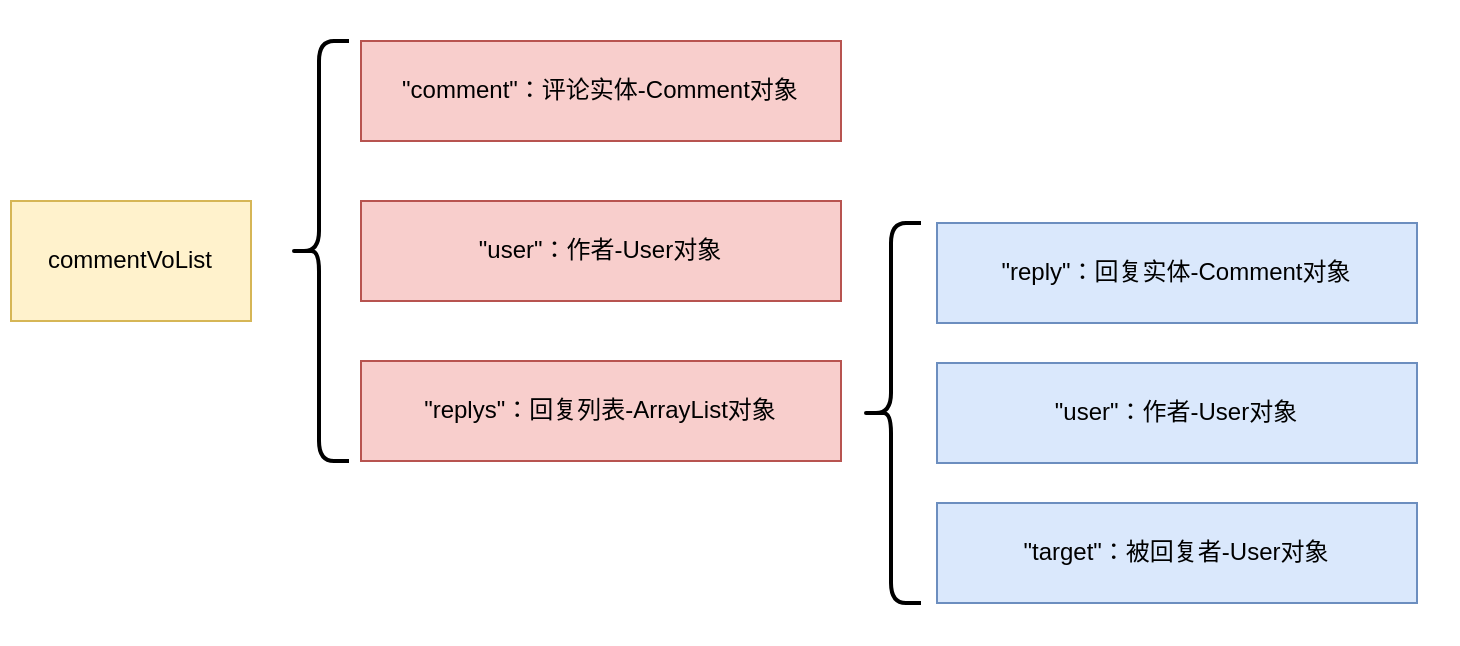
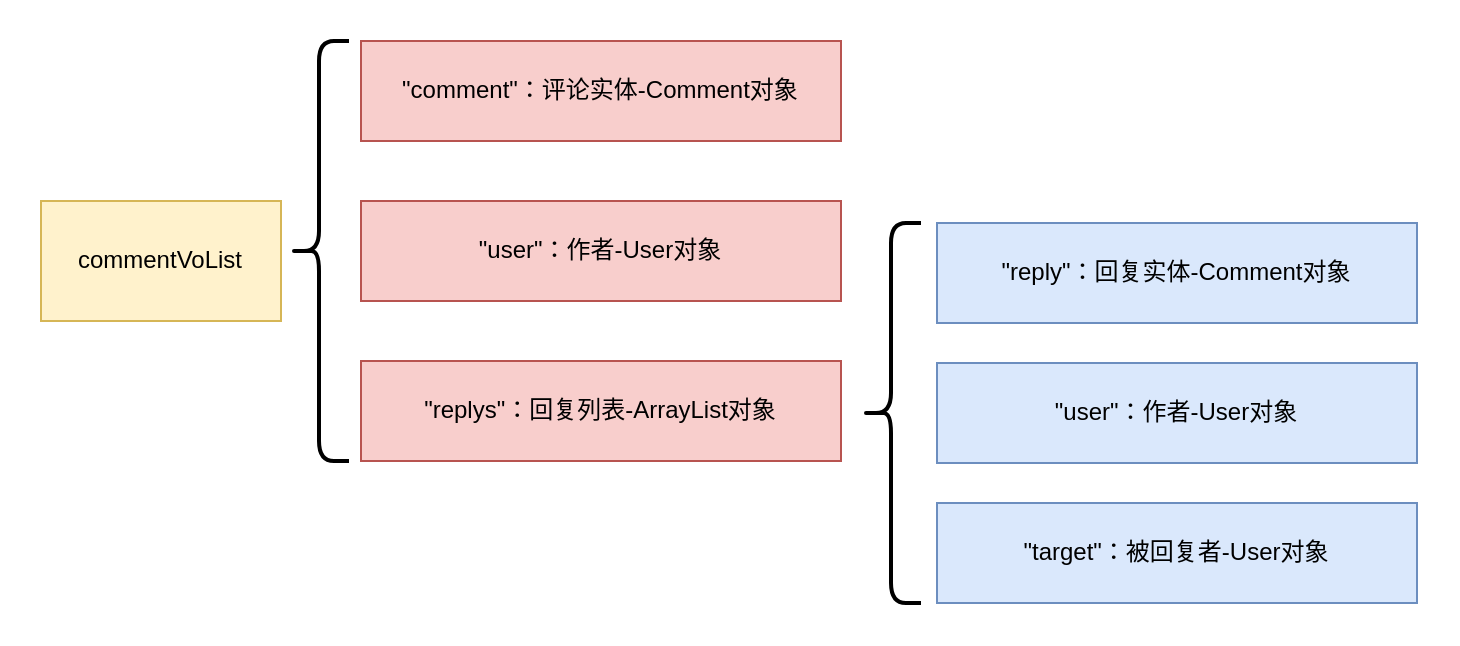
node "commentVoList": moved (131, 261) -> (161, 261)
